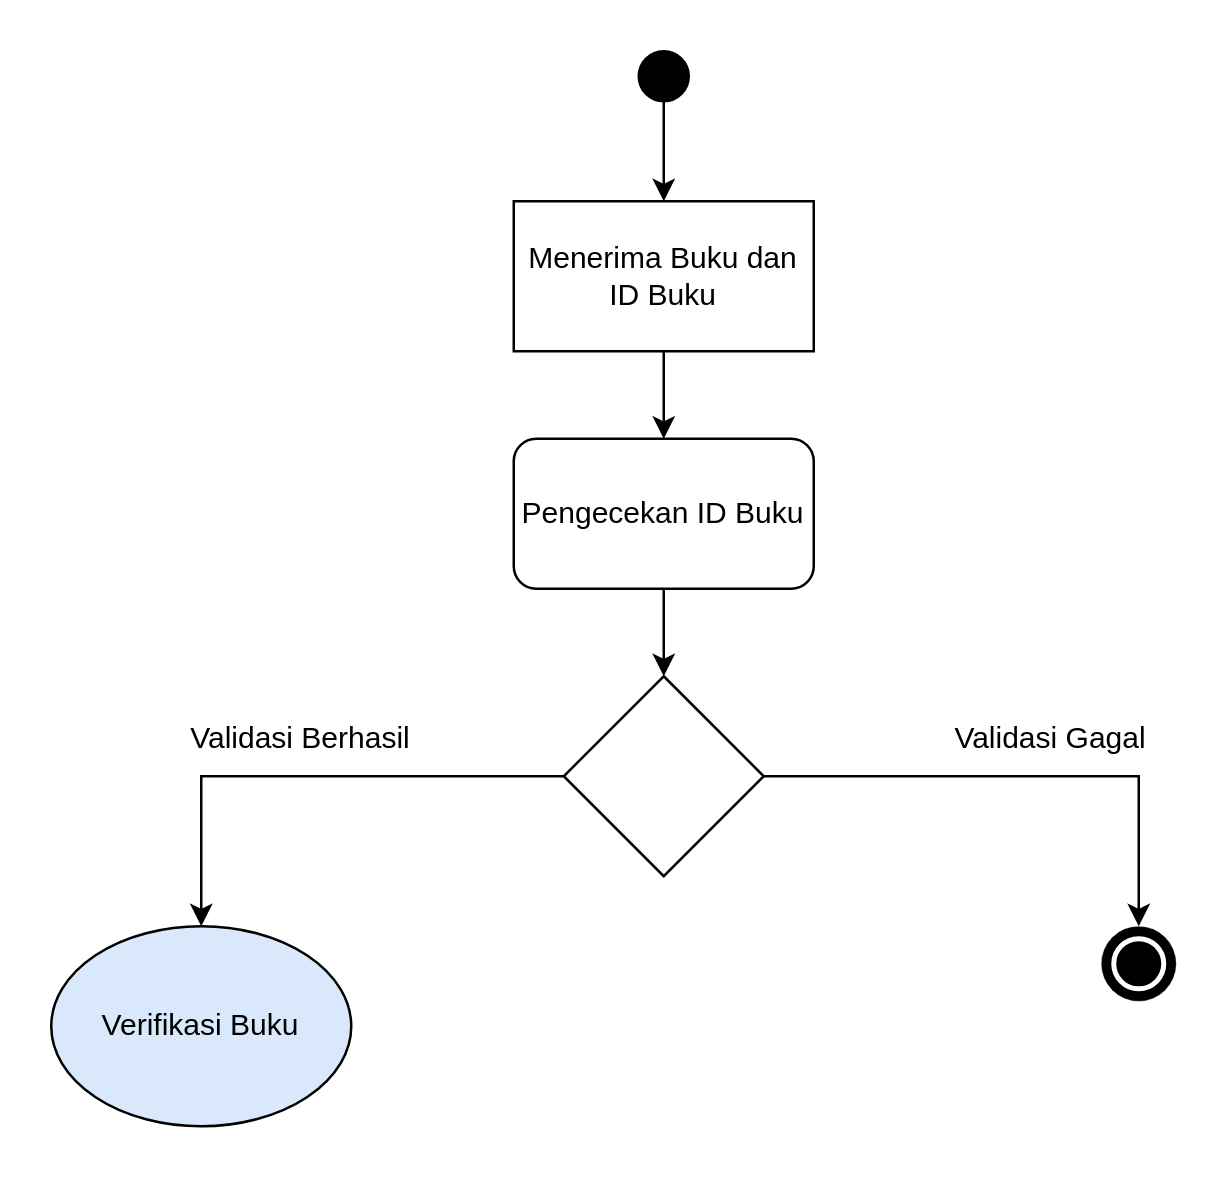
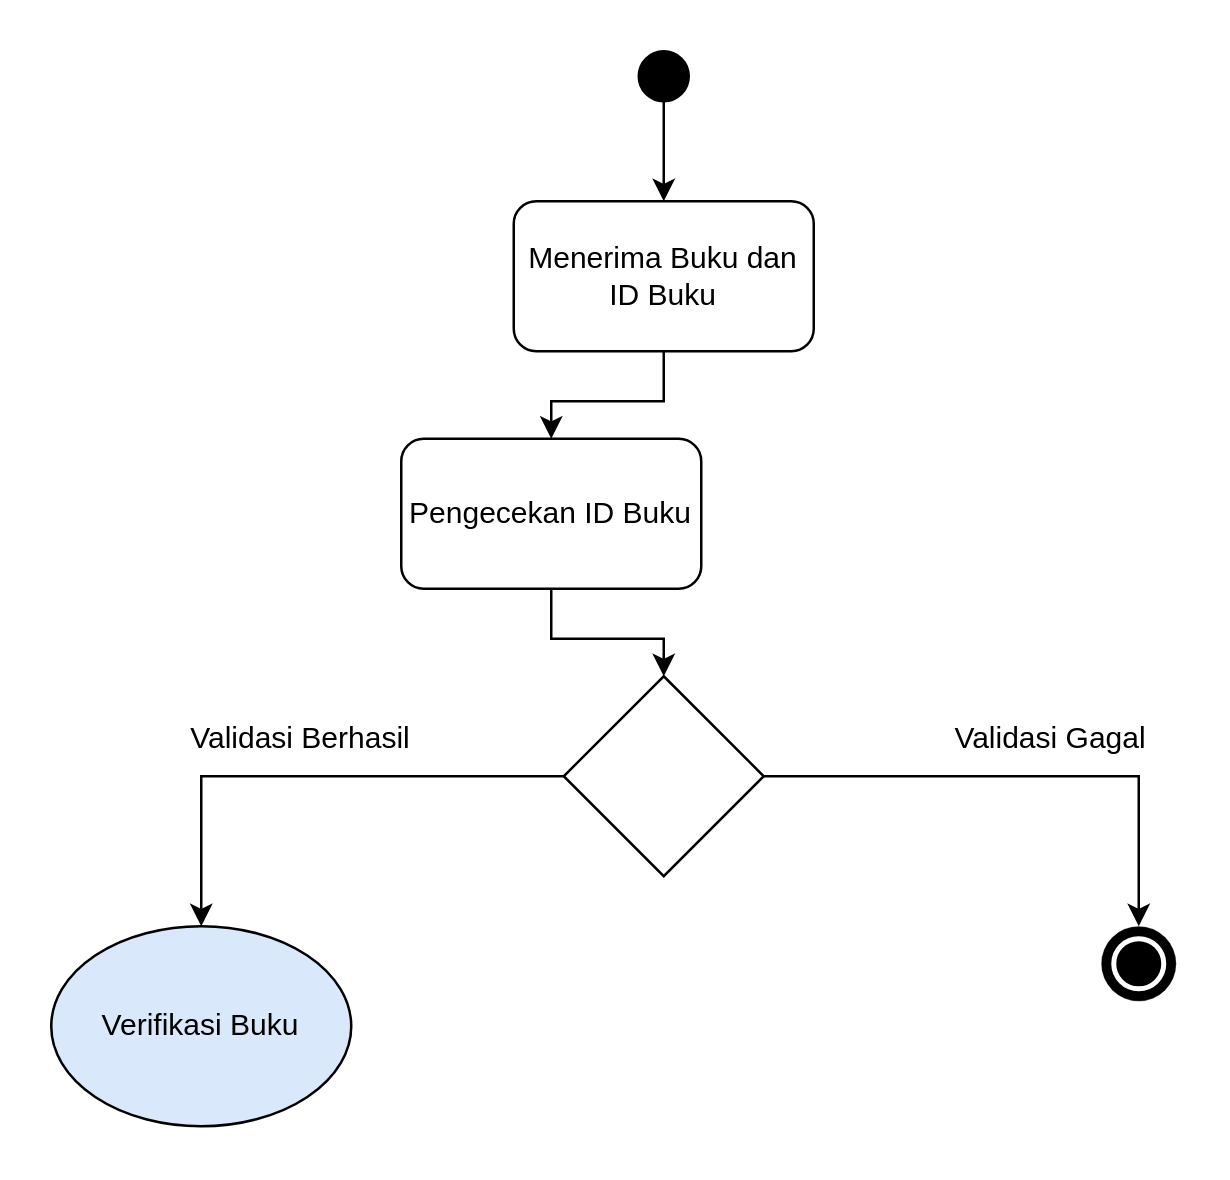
node "Menerima Buku dan ID Buku": shape rectangle -> rounded rectangle
node "Pengecekan ID Buku": moved (664, 514) -> (551, 514)
